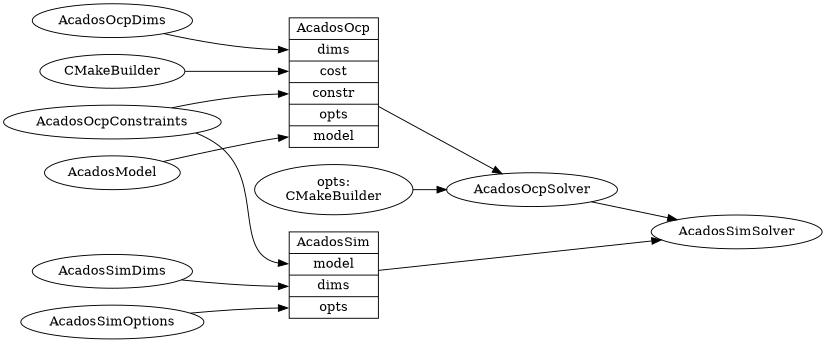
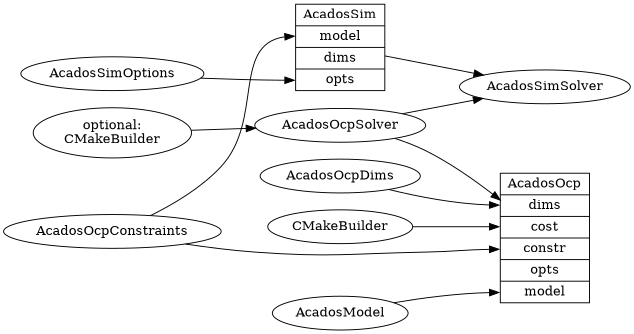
edge "AcadosOcp" -> "AcadosOcpSolver": reversed
node "opts: CMakeBuilder": label "opts: CMakeBuilder" -> "optional: CMakeBuilder"
node "AcadosSimDims": removed
